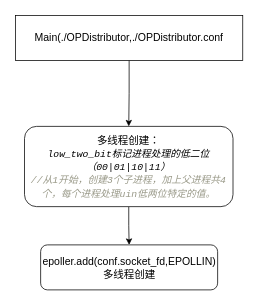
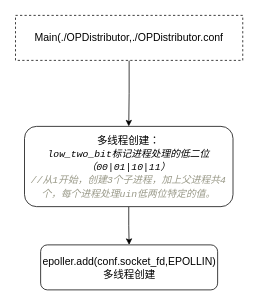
node "Main(./OPDistributor,./OPDistributor.conf": style solid -> dashed
